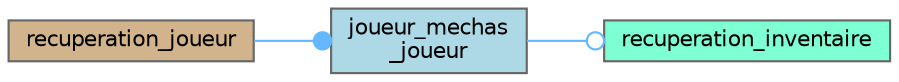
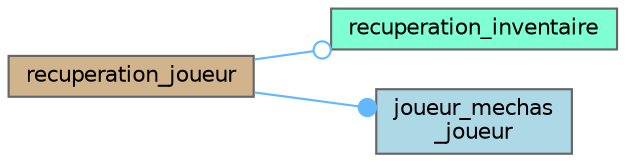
edge "joueur_mechas _joueur" -> "recuperation_inventaire": now "recuperation_joueur" -> "recuperation_inventaire"
